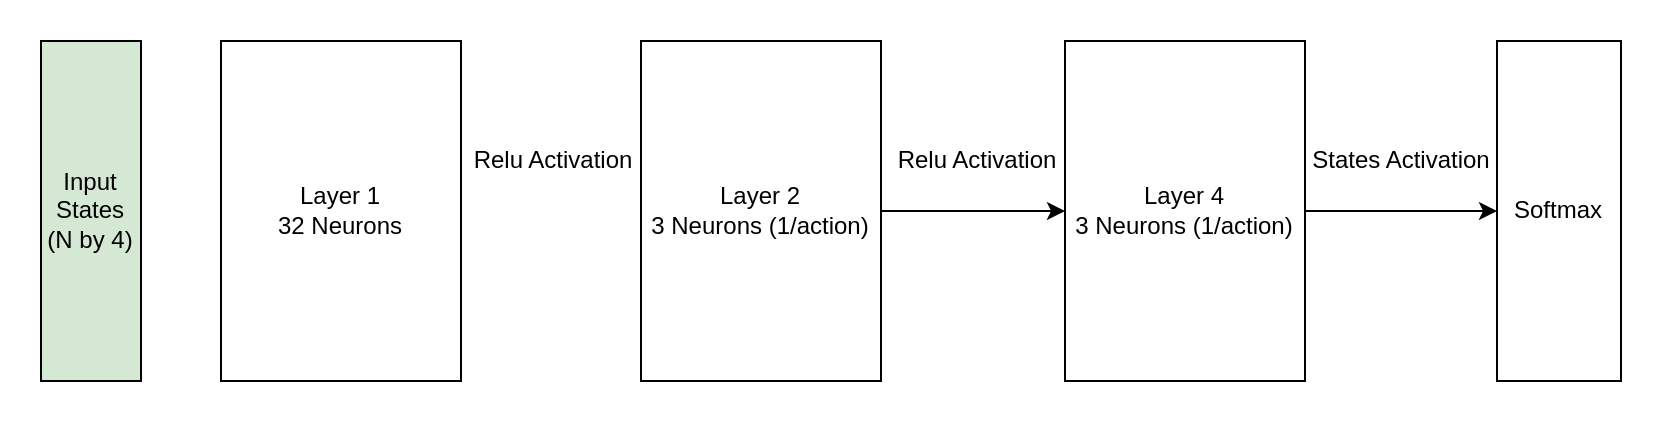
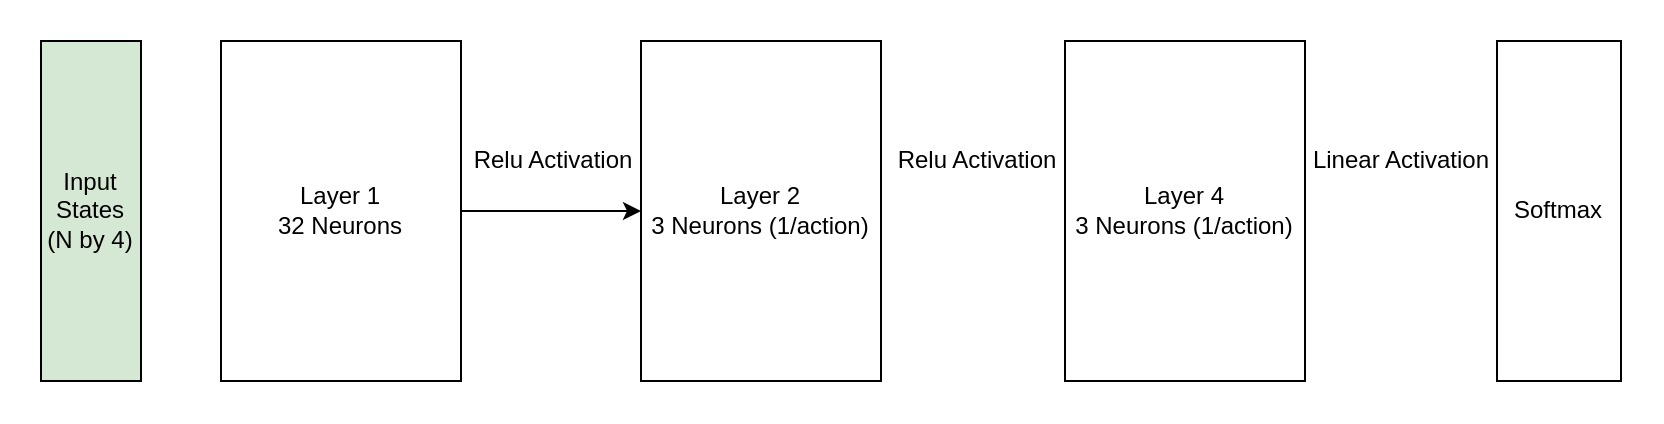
node "States Activation": label "States Activation" -> "Linear Activation"
edge "Layer 1 32 Neurons" -> "Layer 2 3 Neurons (1/action)": added
edge "Layer 2 3 Neurons (1/action)" -> "Layer 4 3 Neurons (1/action)": removed
edge "Layer 4 3 Neurons (1/action)" -> "Softmax": removed
